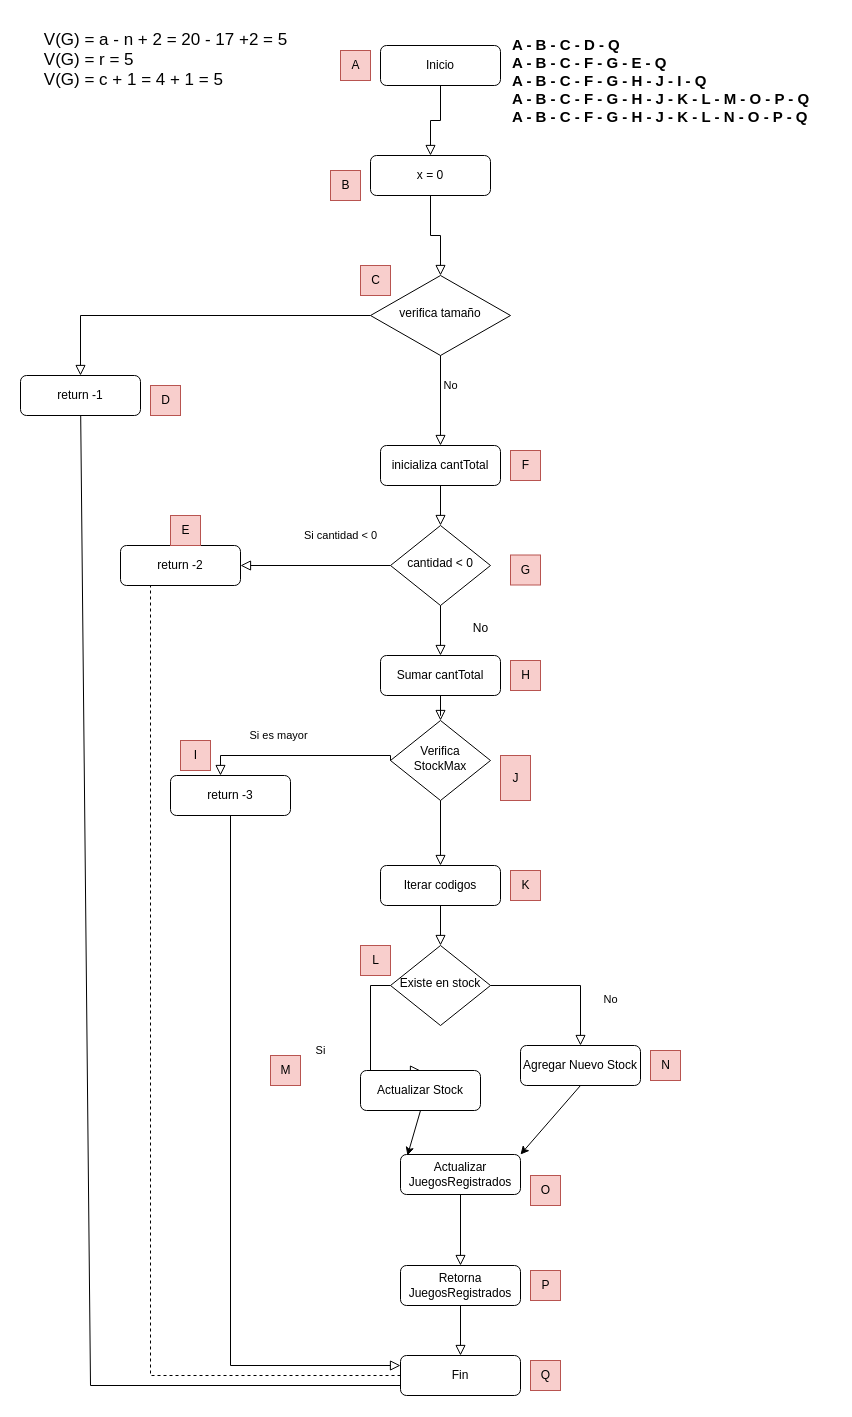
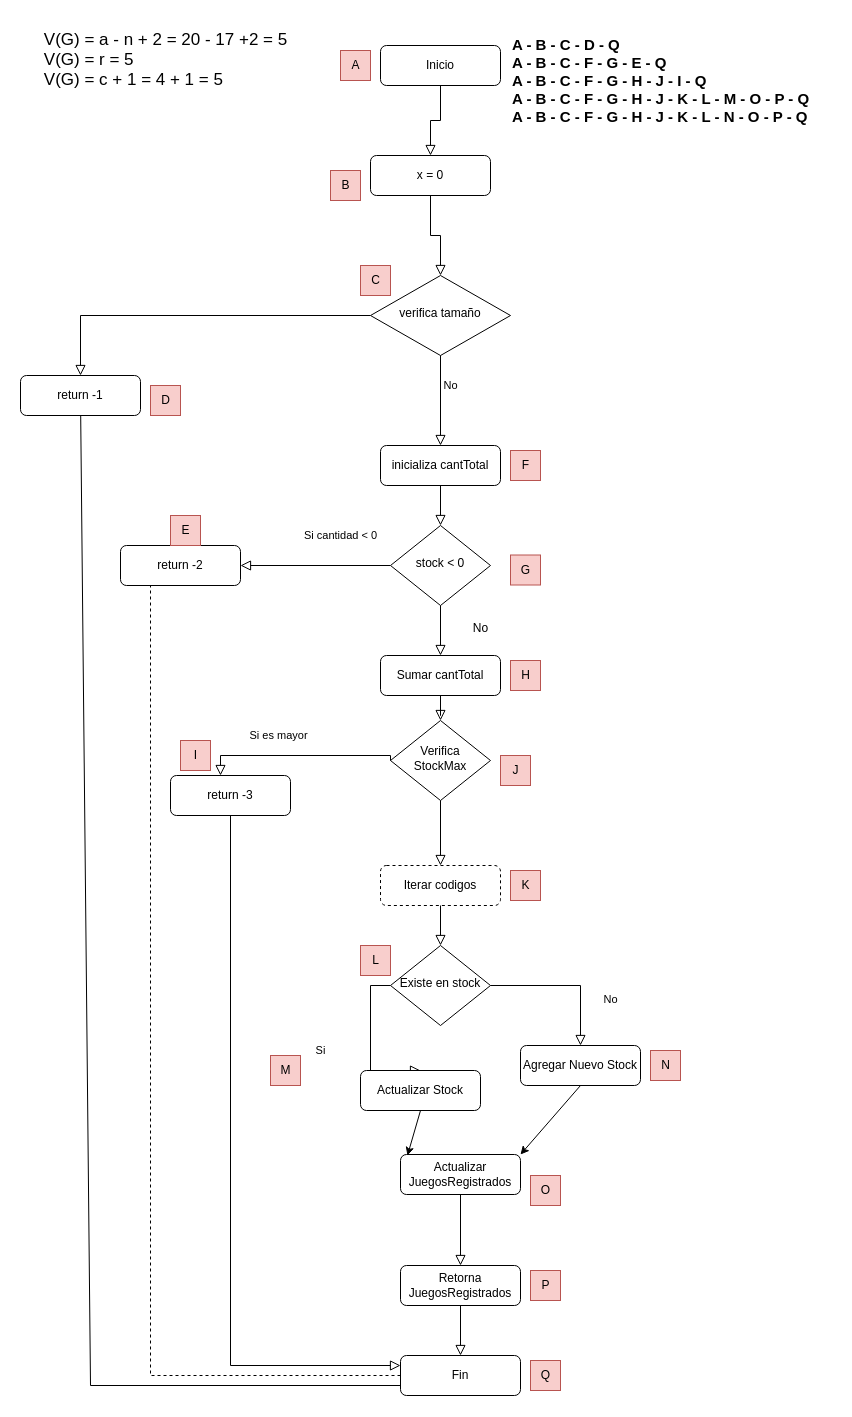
node "cantidad < 0": label "cantidad < 0" -> "stock < 0"
node "J": size 30x45 -> 30x30
node "Iterar codigos": style solid -> dashed
